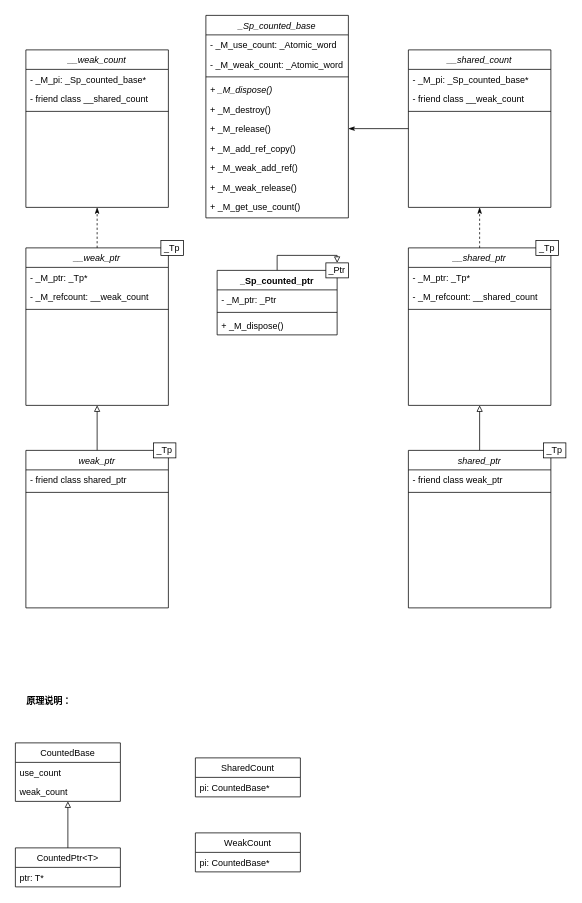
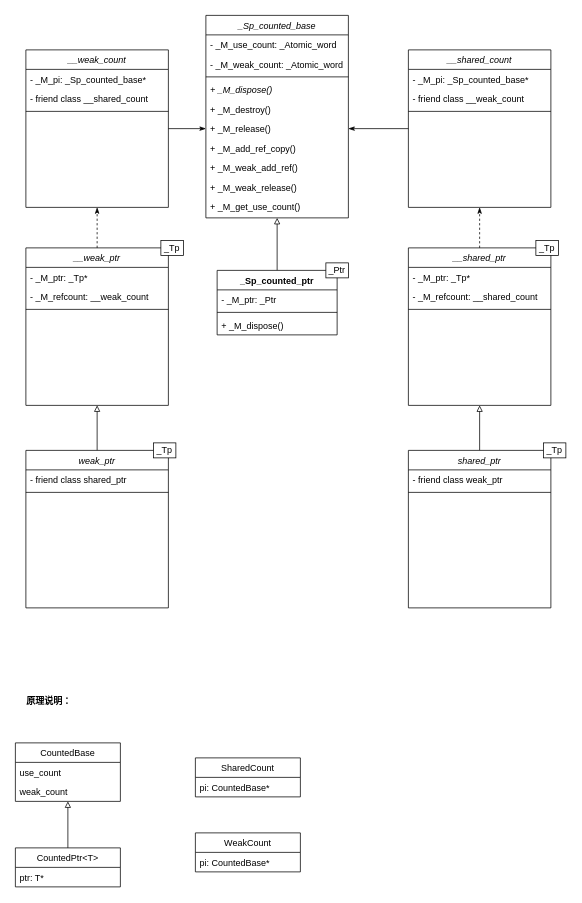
edge "__weak_count" -> "+ _M_release()": added
edge "_Sp_counted_ptr" -> "_Ptr": now "_Sp_counted_ptr" -> "_Sp_counted_base"
